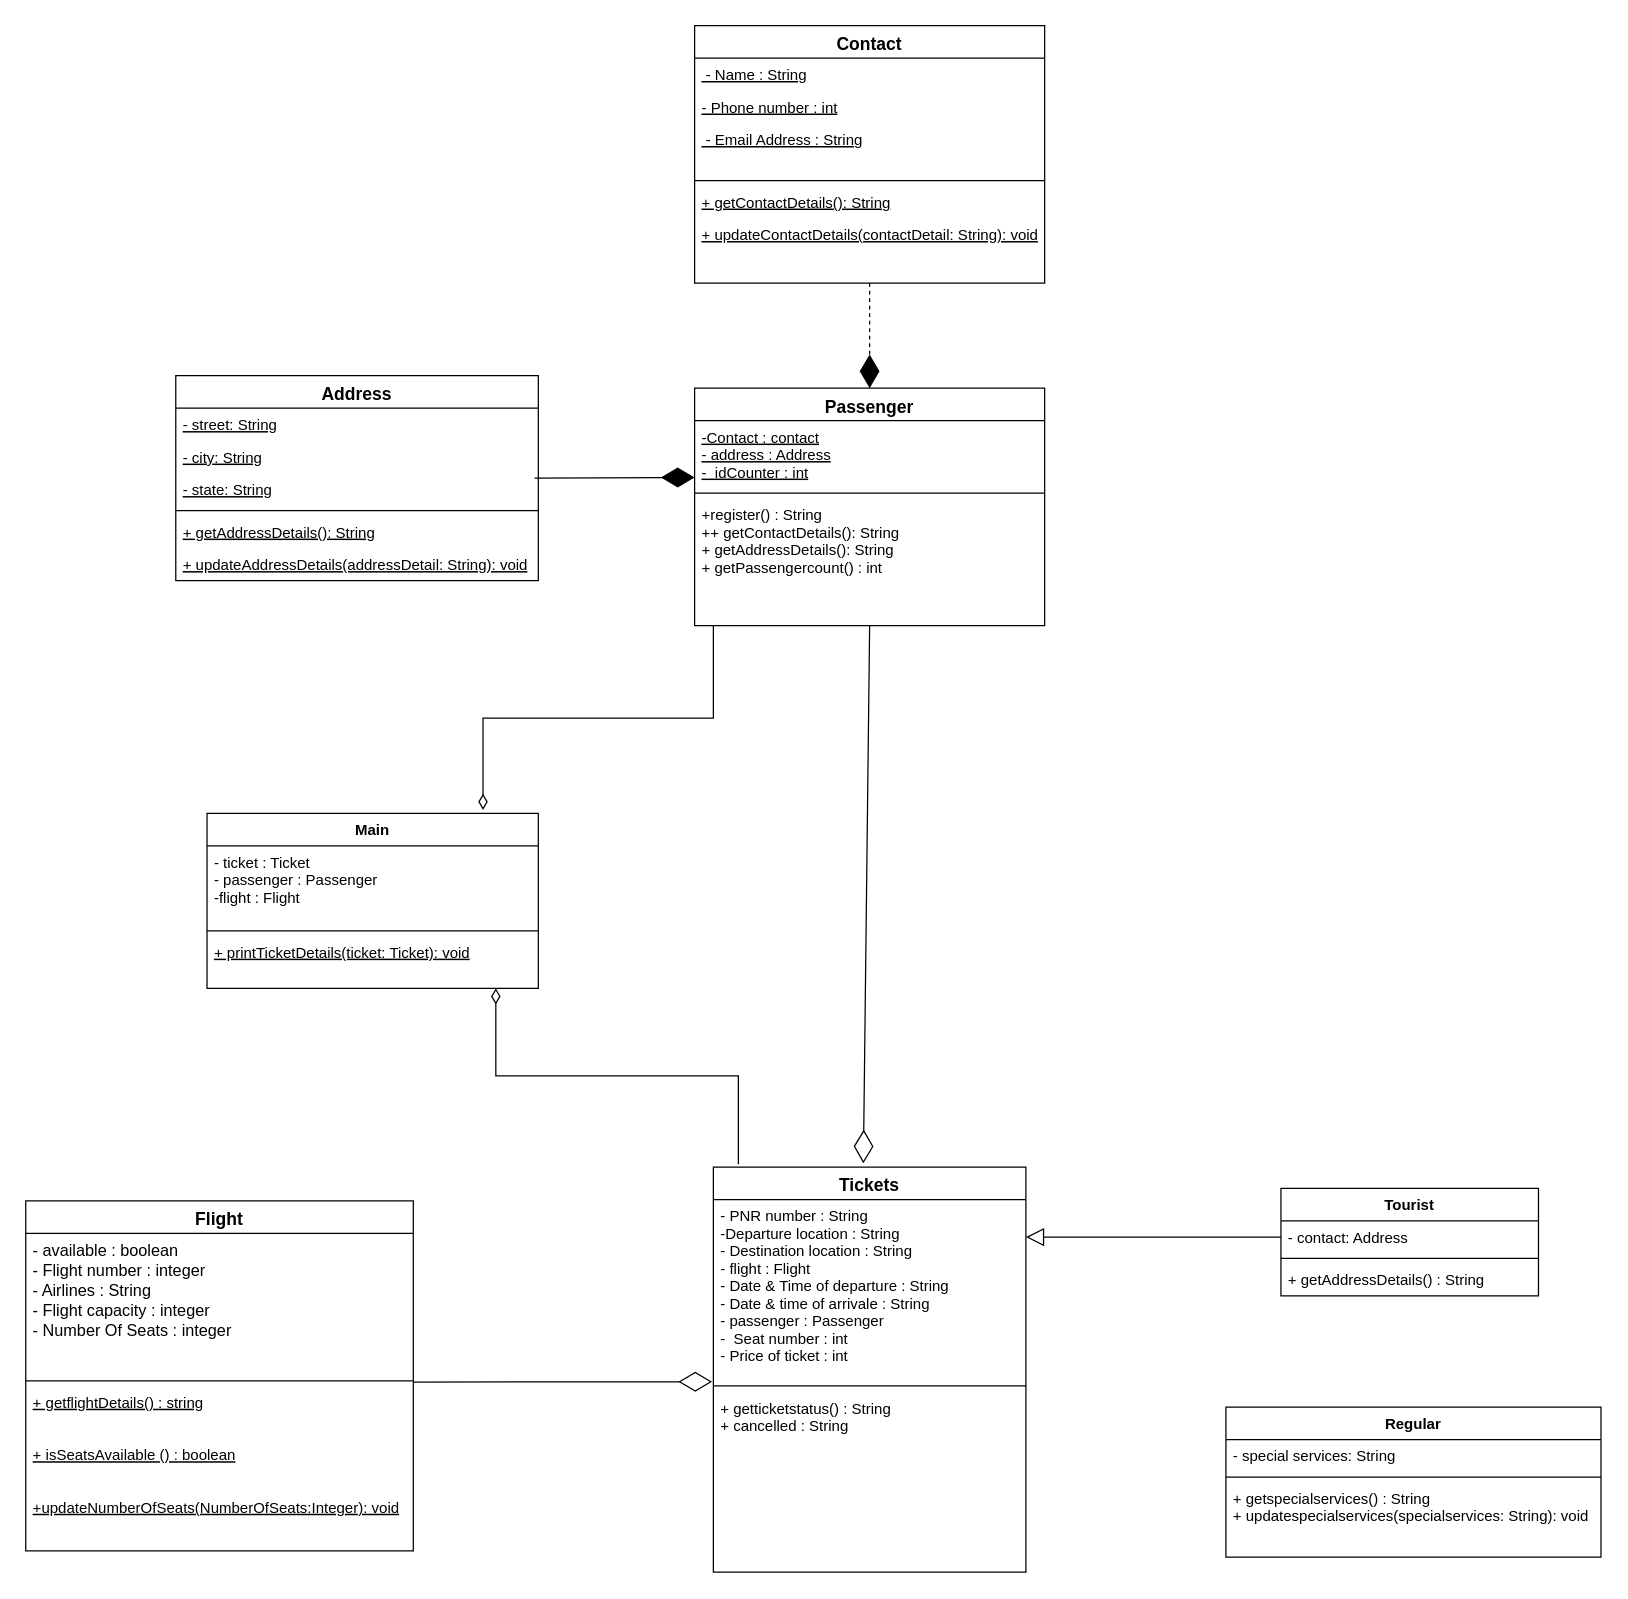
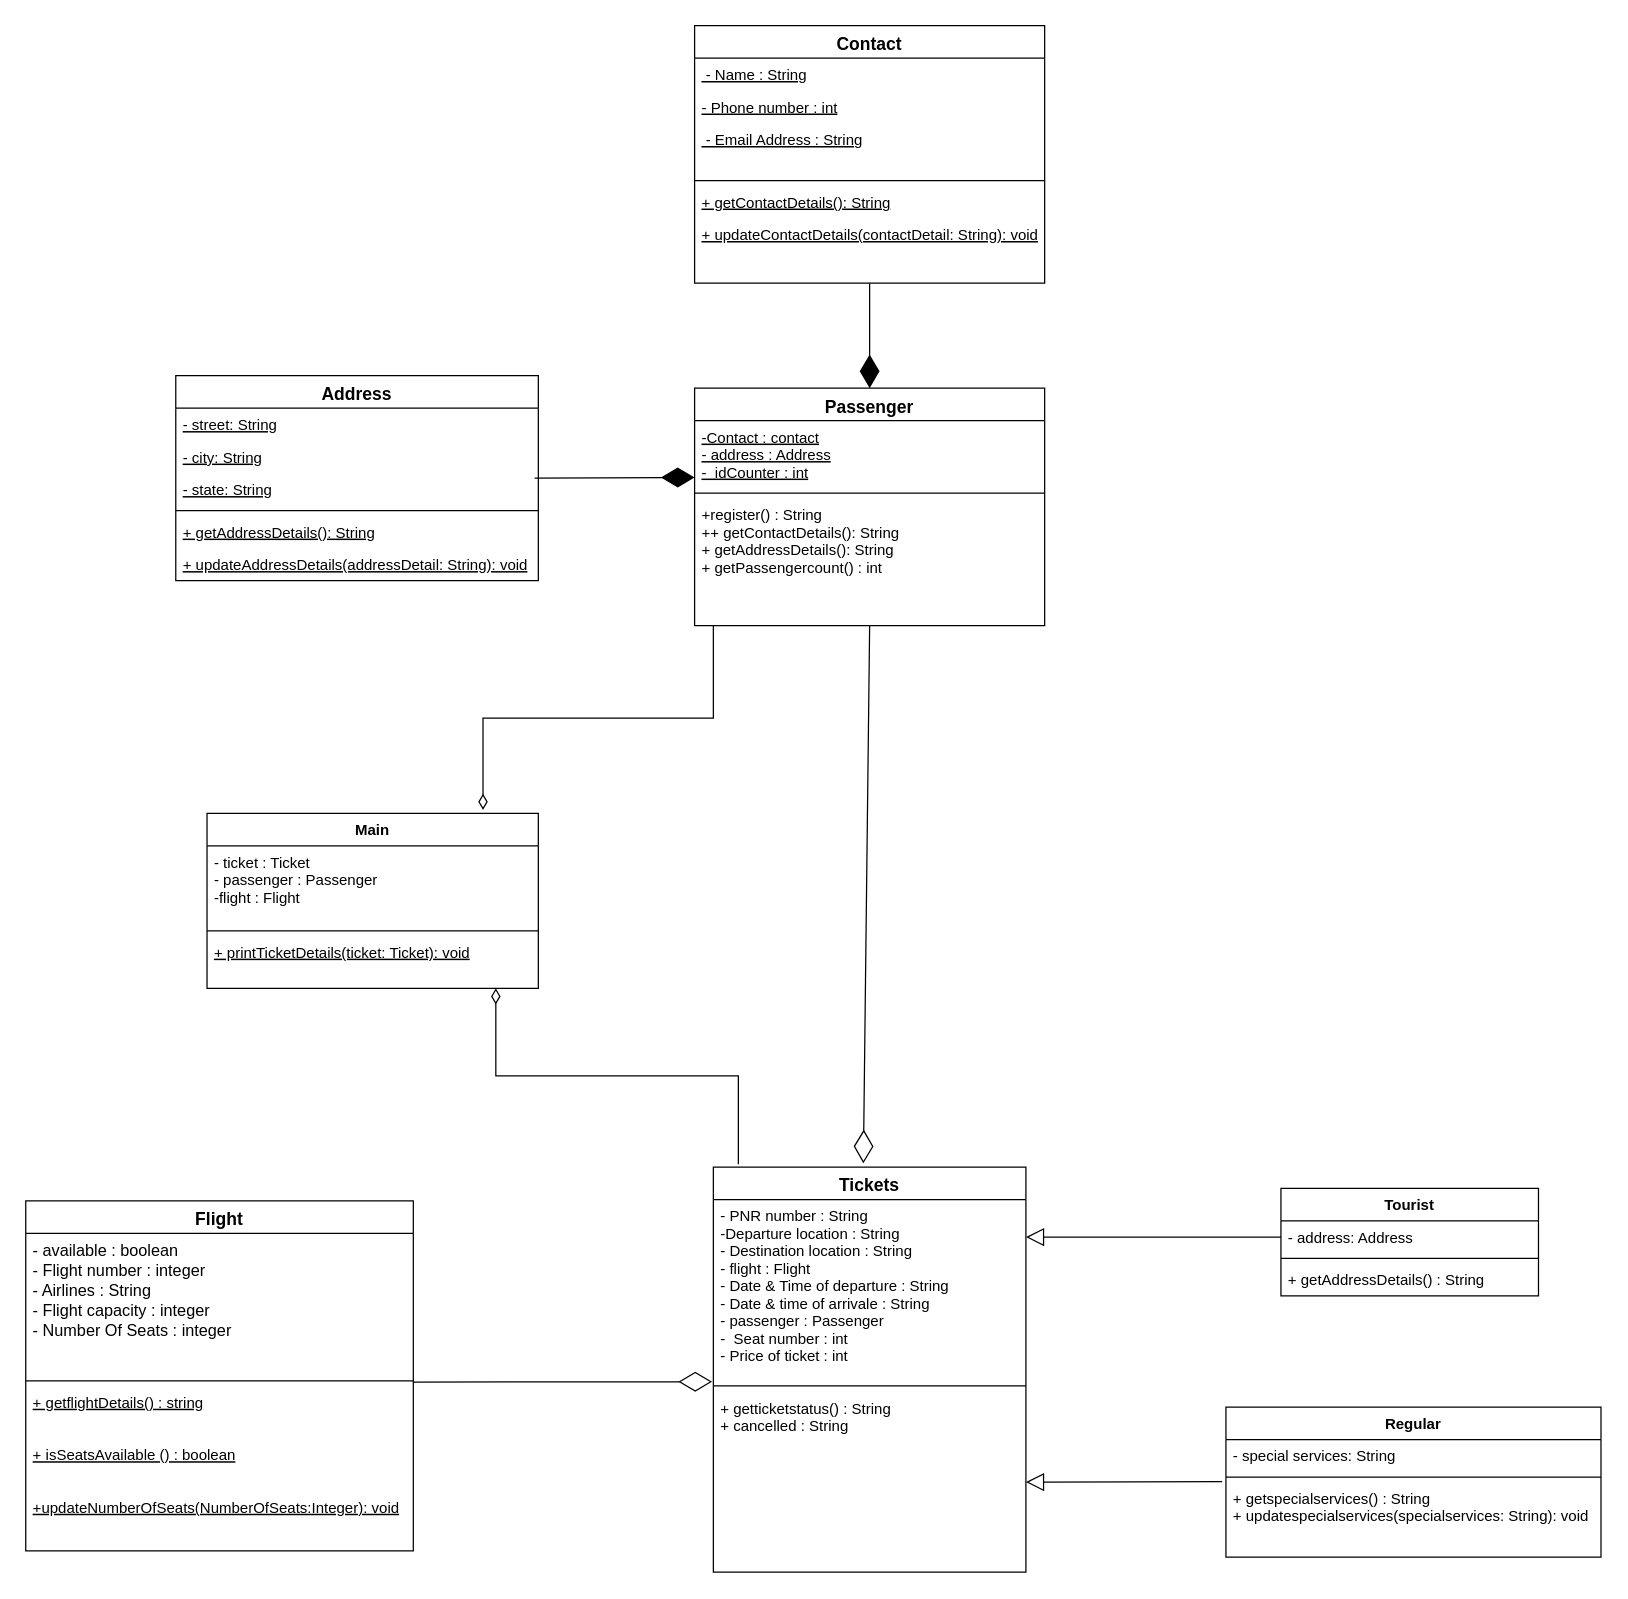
edge "Contact" -> "Passenger": style dashed -> solid
node "- contact: Address": label "- contact: Address" -> "- address: Address"
edge "- special services: String" -> "+ getticketstatus() : String + cancelled : String": added
